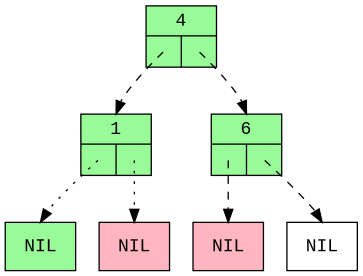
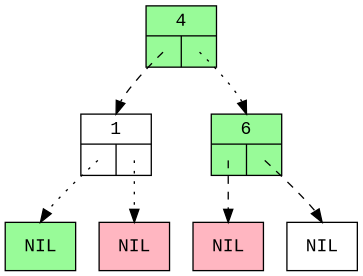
edge "4" -> "6": style dashed -> dotted
node "1": fillcolor palegreen -> white
